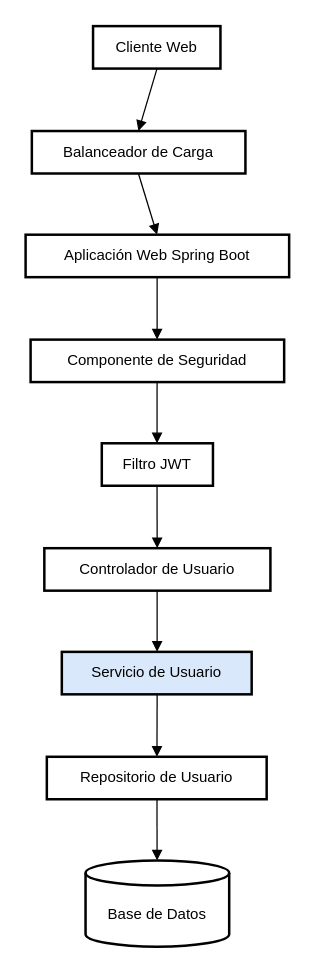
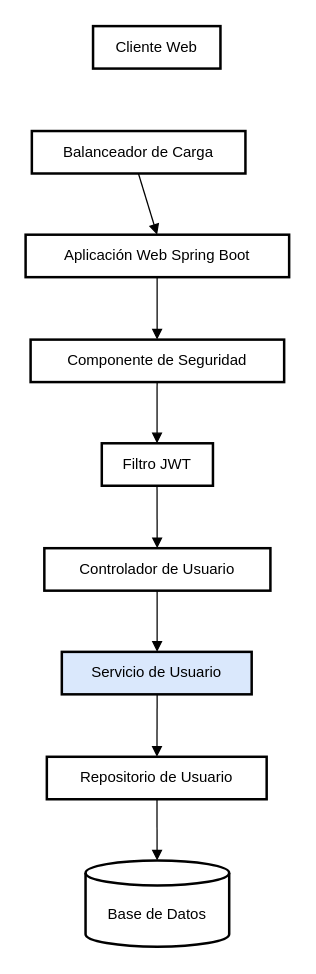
edge "Cliente Web" -> "Balanceador de Carga": removed
